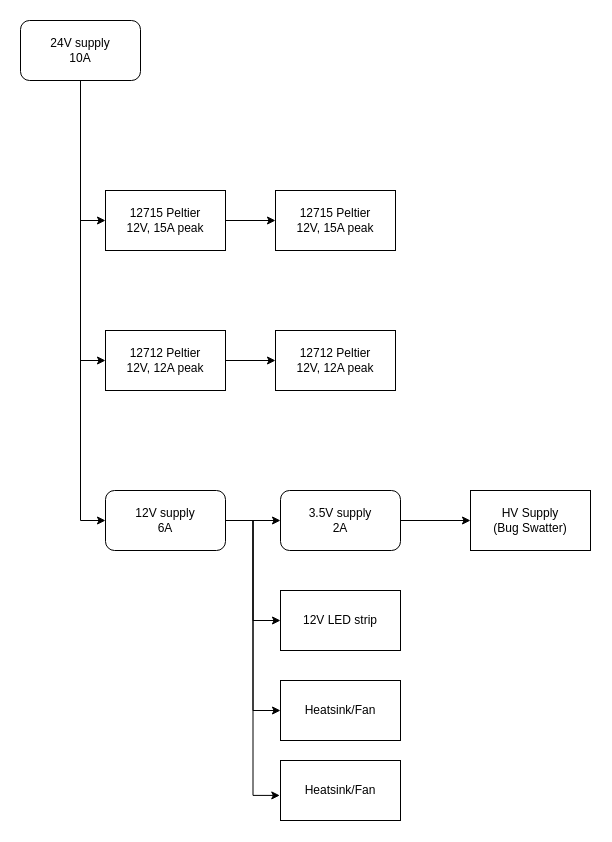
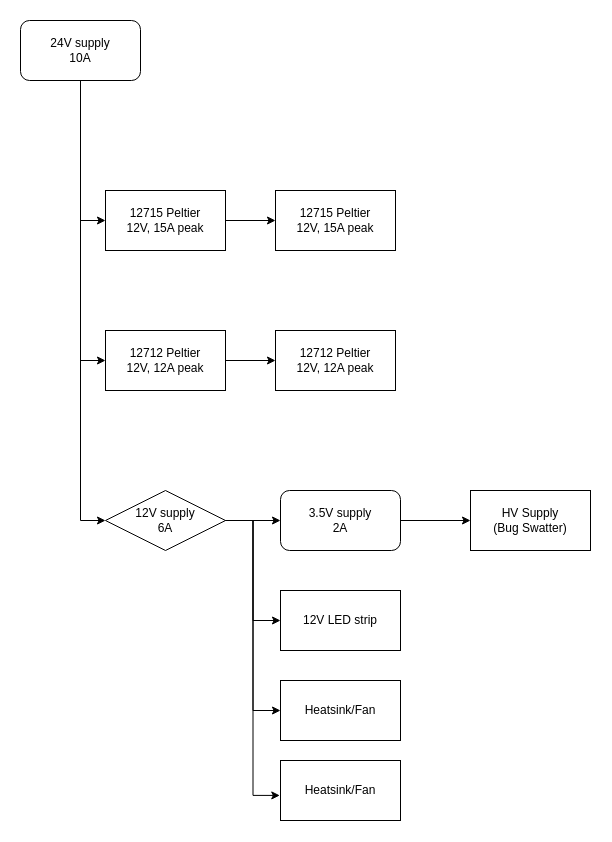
node "12V supply 6A": shape rounded rectangle -> diamond
